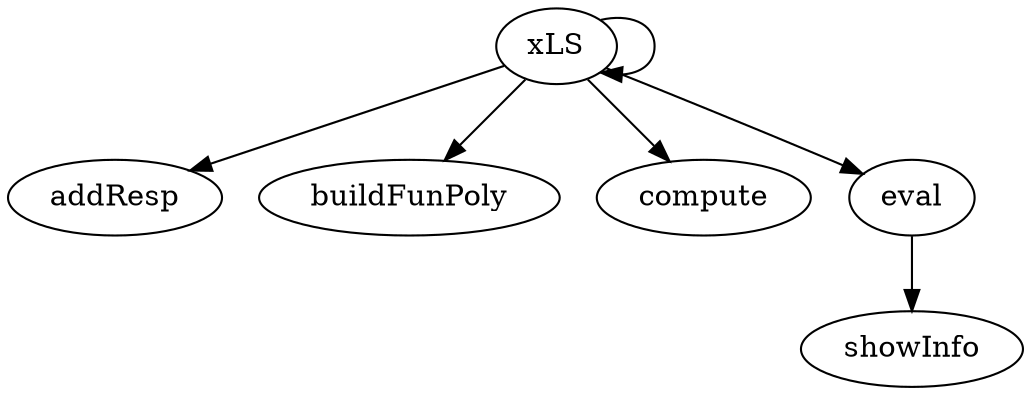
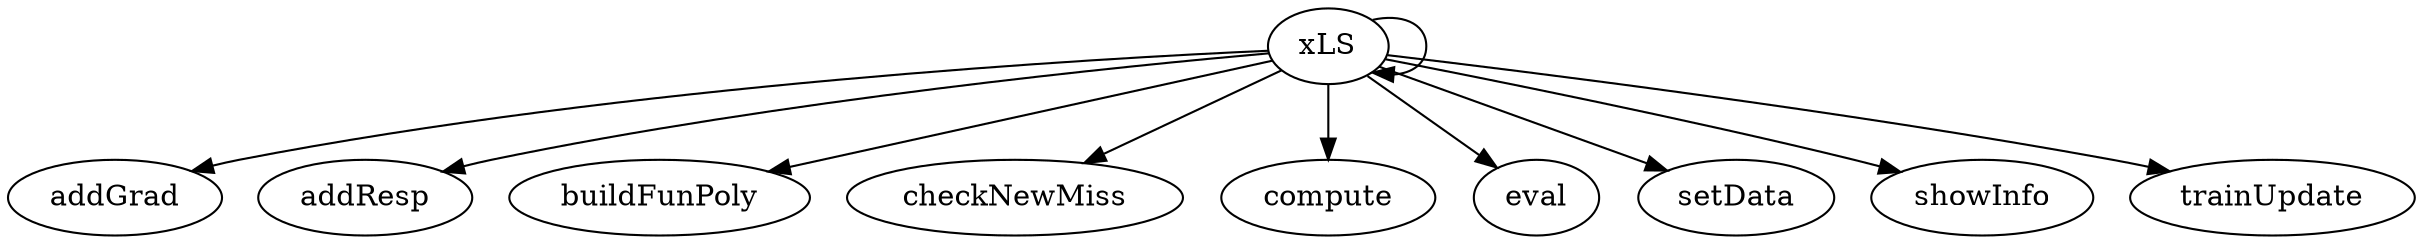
node "addGrad": added
node "checkNewMiss": added
node "setData": added
node "trainUpdate": added
edge "eval" -> "showInfo": now "xLS" -> "showInfo"
